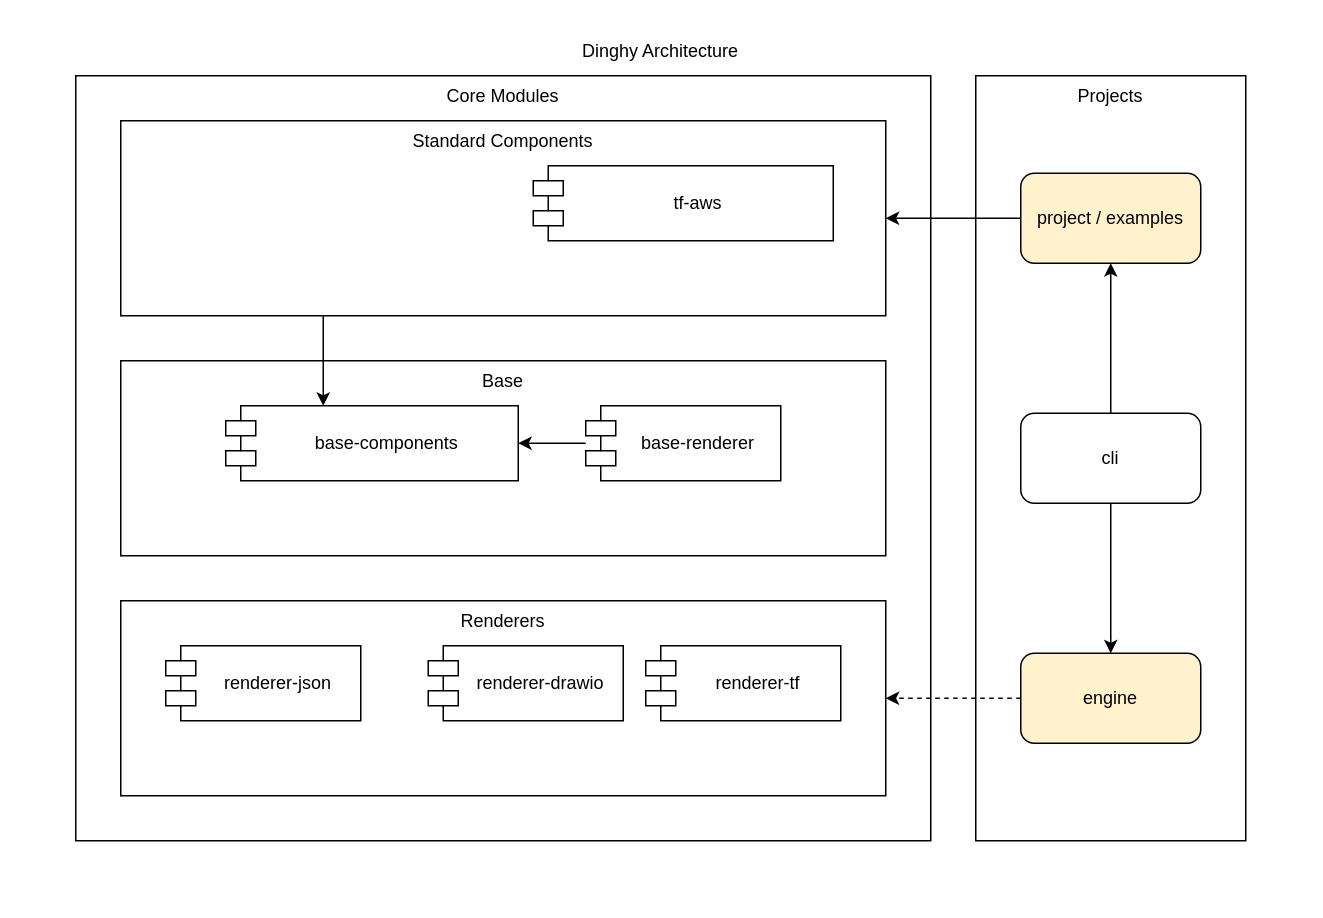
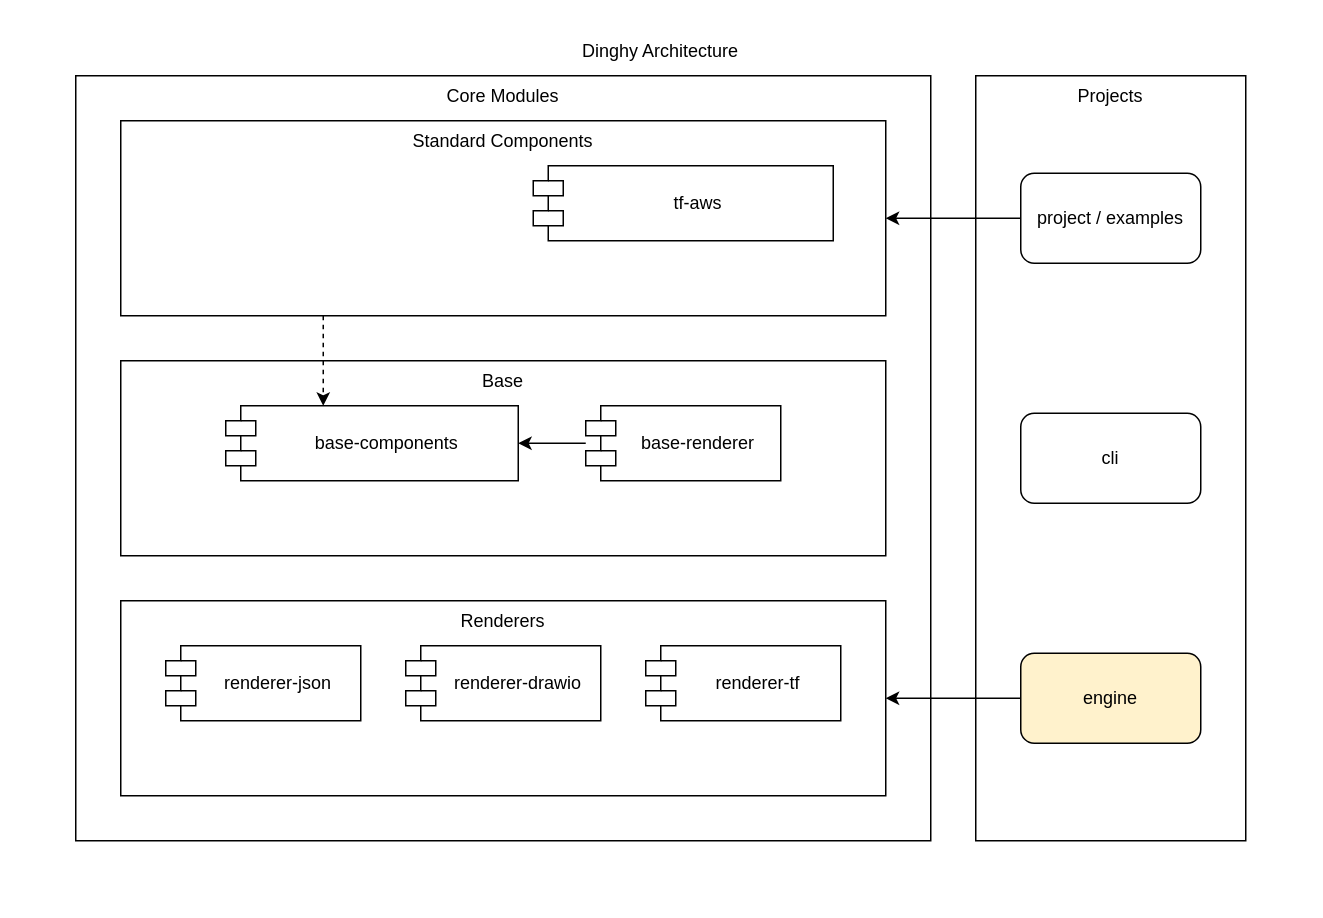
node "project / examples": fillcolor #fff2cc -> #ffffff
edge "cli" -> "project / examples": removed
edge "Standard Components" -> "base-components": style solid -> dashed
edge "cli" -> "engine": removed
node "renderer-drawio": moved (526, 683) -> (503, 683)
edge "engine" -> "Renderers": style dashed -> solid
